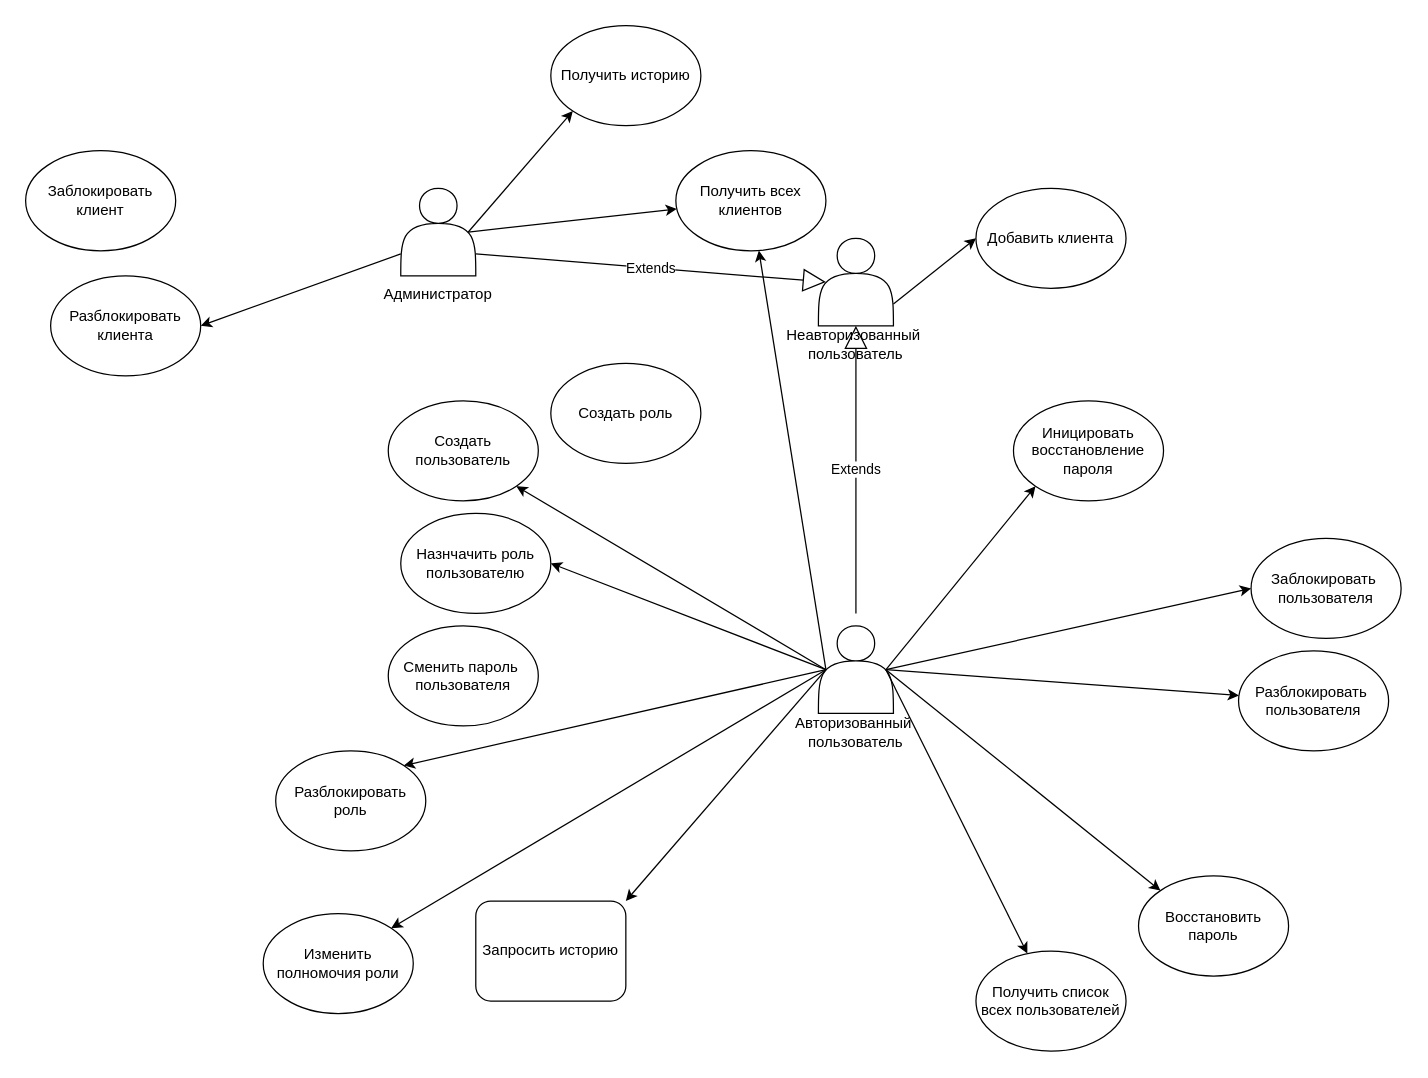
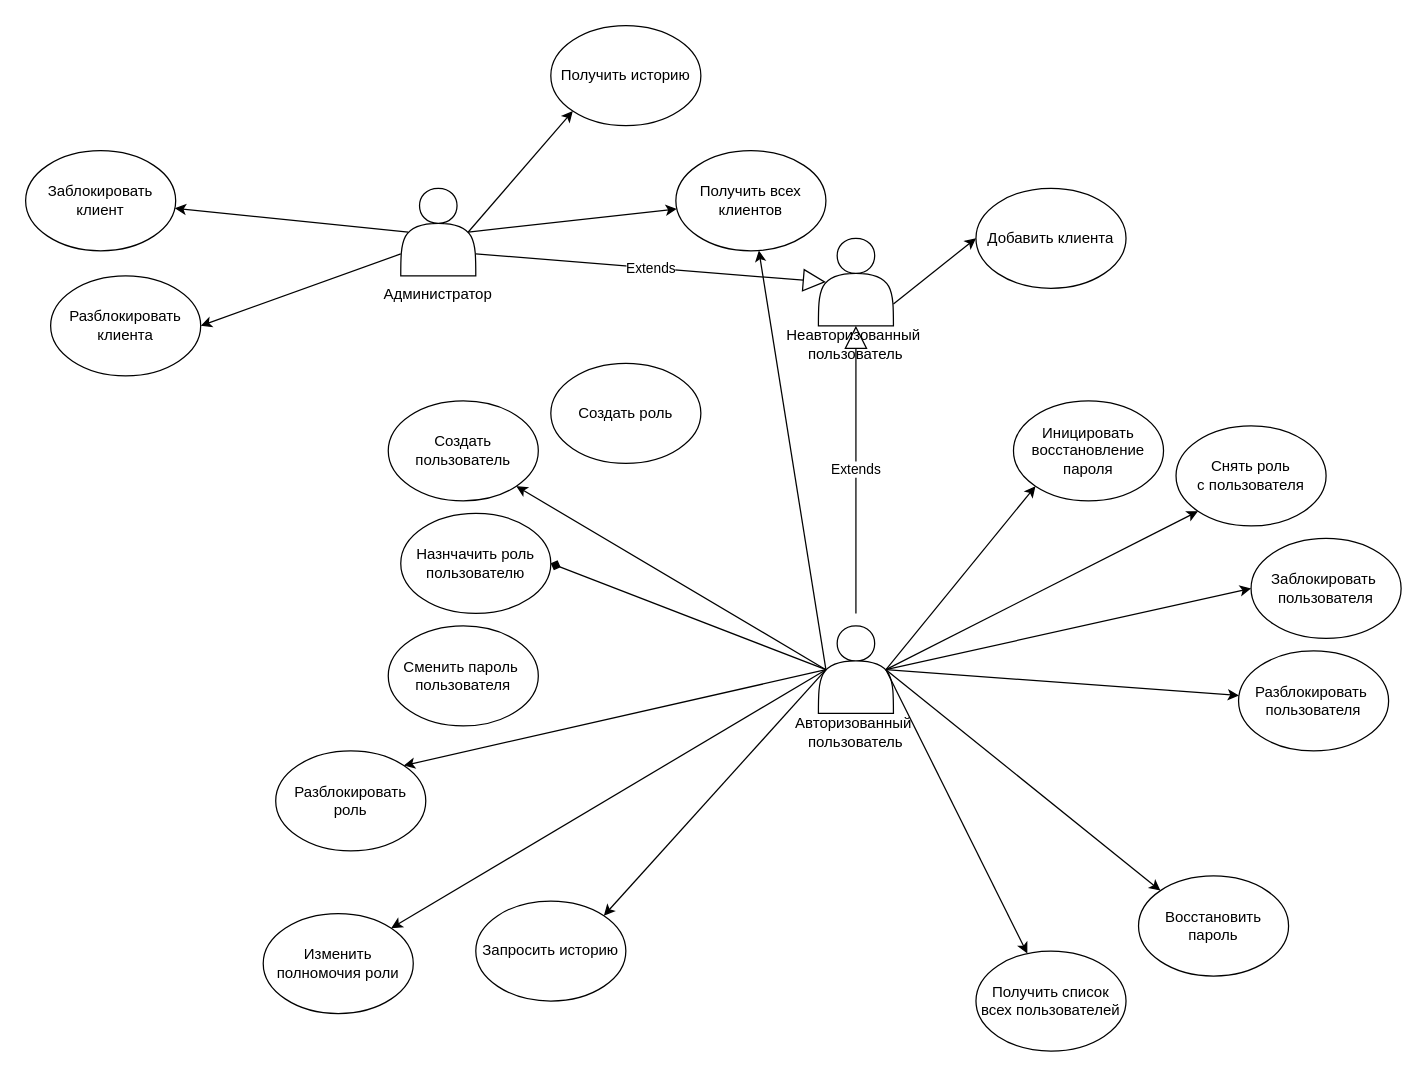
edge "Администратор" -> "Заблокировать клиент": added
node "Снять роль с пользователя": added
edge "Авторизованный пользователь" -> "Назнчачить роль пользователю": arrowhead classic -> diamond
edge "Авторизованный пользователь" -> "Снять роль с пользователя": added
node "Запросить историю": shape rounded rectangle -> ellipse
